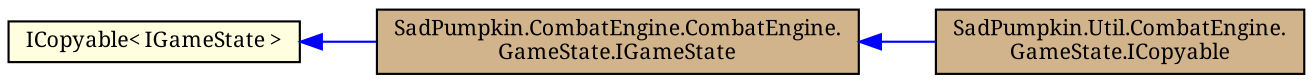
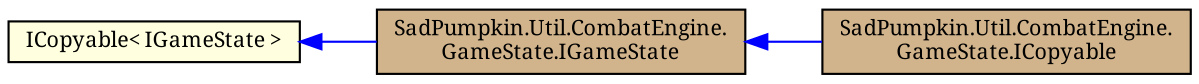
node "SadPumpkin.CombatEngine.CombatEngine. GameState.IGameState": label "SadPumpkin.CombatEngine.CombatEngine. GameState.IGameState" -> "SadPumpkin.Util.CombatEngine. GameState.IGameState"
